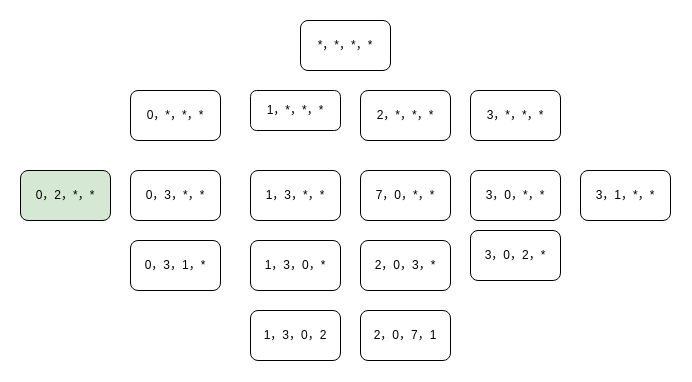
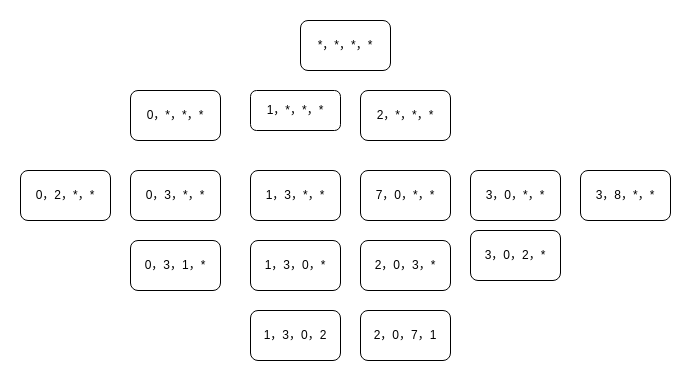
node "3，*，*，*": removed
node "0，2，*，*": fillcolor #d5e8d4 -> #ffffff
node "3，1，*，*": label "3，1，*，*" -> "3，8，*，*"
